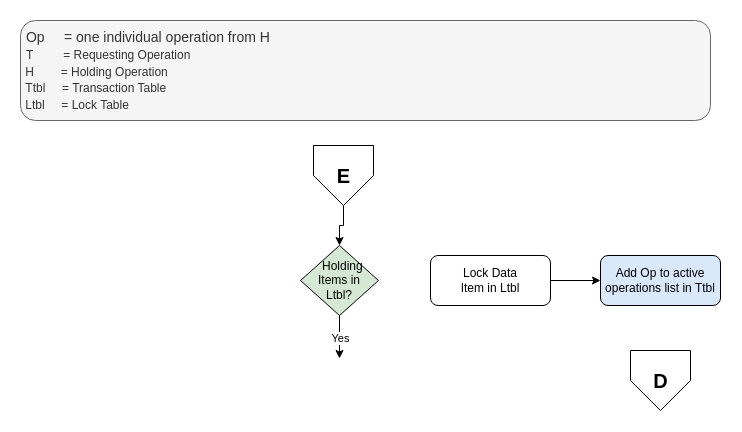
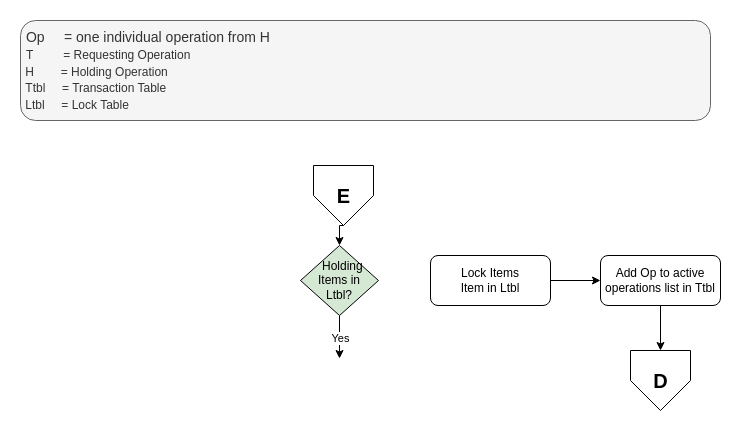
node "E": moved (344, 176) -> (344, 196)
node "Lock Data Item in Ltbl": label "Lock Data Item in Ltbl" -> "Lock Items Item in Ltbl"
node "Add Op to active operations list in Ttbl": fillcolor #dae8fc -> #ffffff
edge "Add Op to active operations list in Ttbl" -> "D": added
